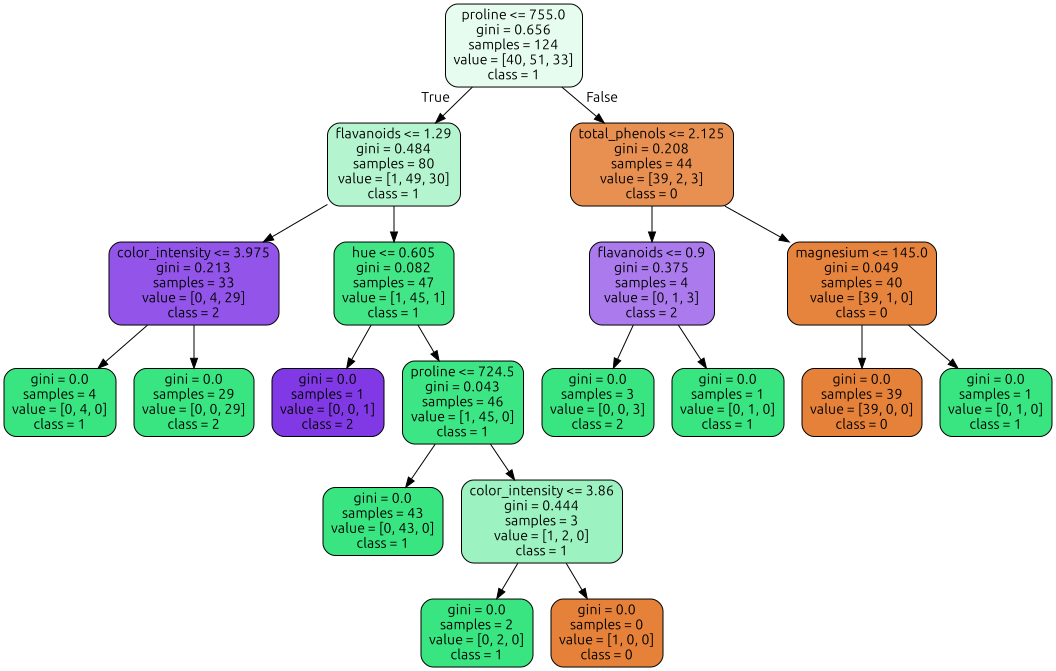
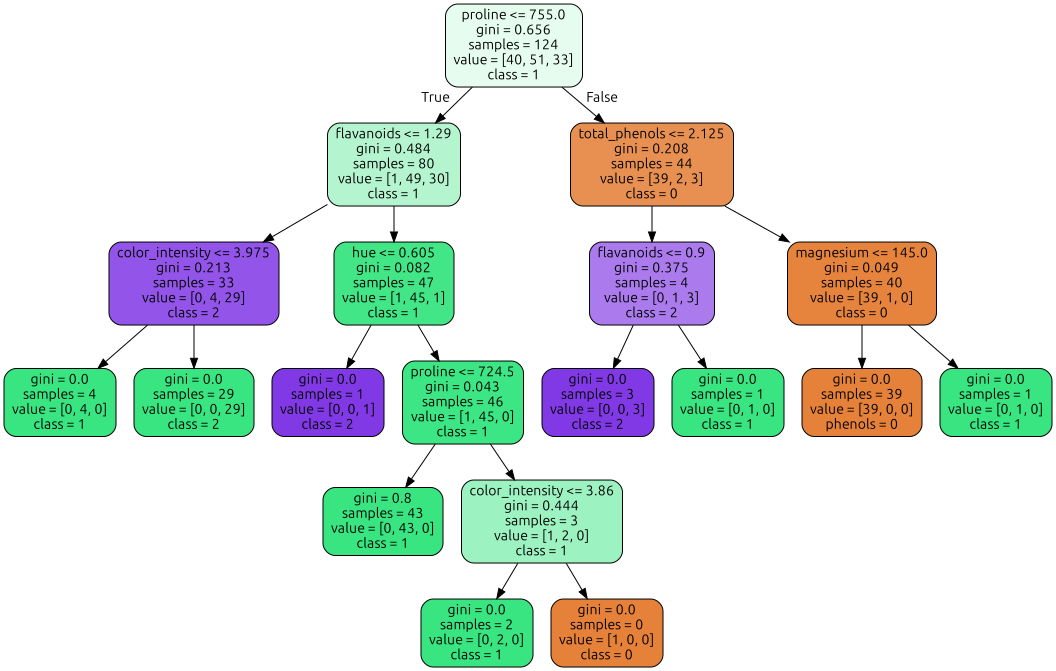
node "gini = 0.0 samples = 3 value = [0, 0, 3] class = 2": fillcolor #39e581 -> #8139e5
node "gini = 0.0 samples = 39 value = [39, 0, 0] class = 0": label "gini = 0.0 samples = 39 value = [39, 0, 0] class = 0" -> "gini = 0.0 samples = 39 value = [39, 0, 0] phenols = 0"
node "gini = 0.0 samples = 43 value = [0, 43, 0] class = 1": label "gini = 0.0 samples = 43 value = [0, 43, 0] class = 1" -> "gini = 0.8 samples = 43 value = [0, 43, 0] class = 1"
